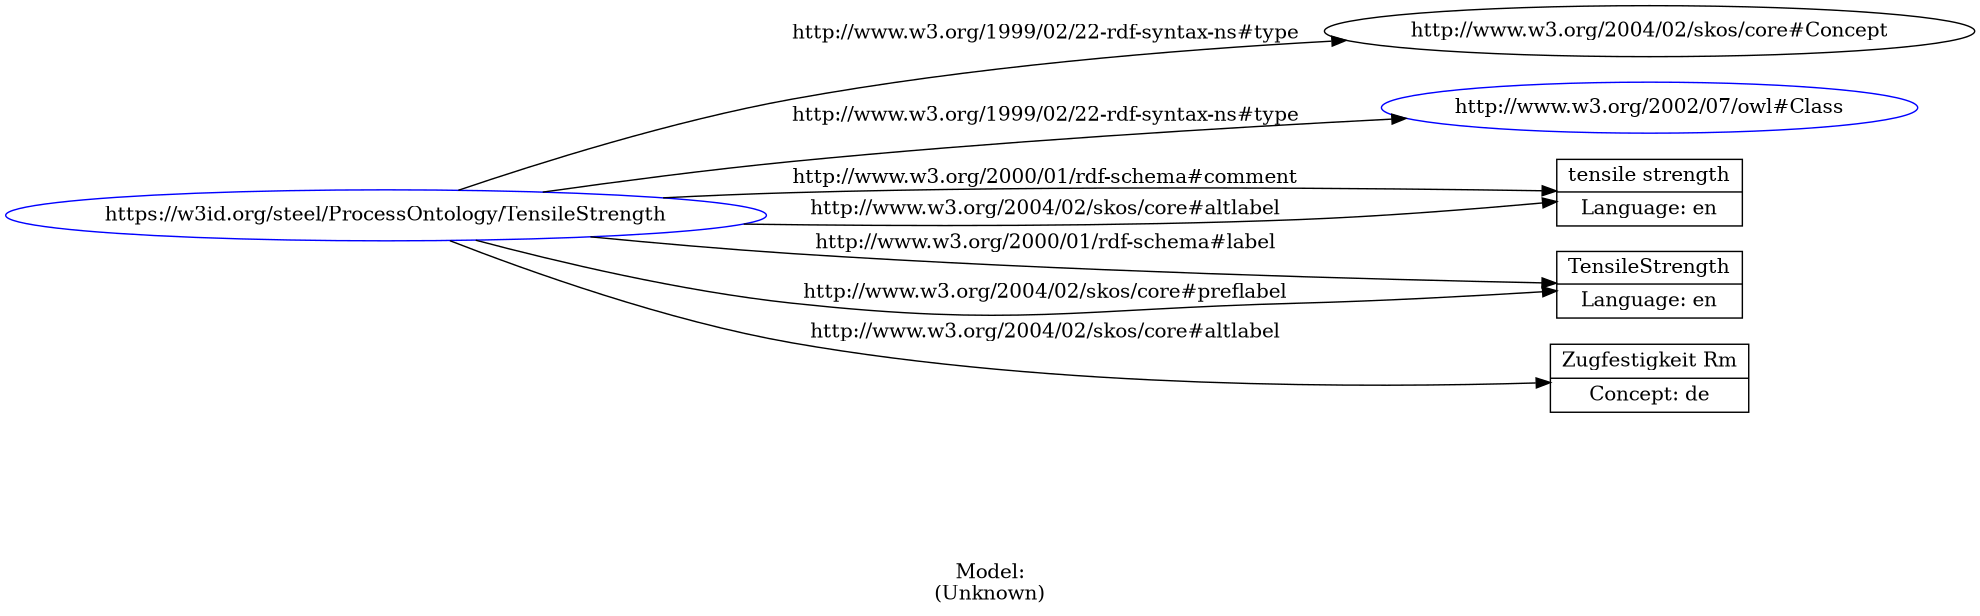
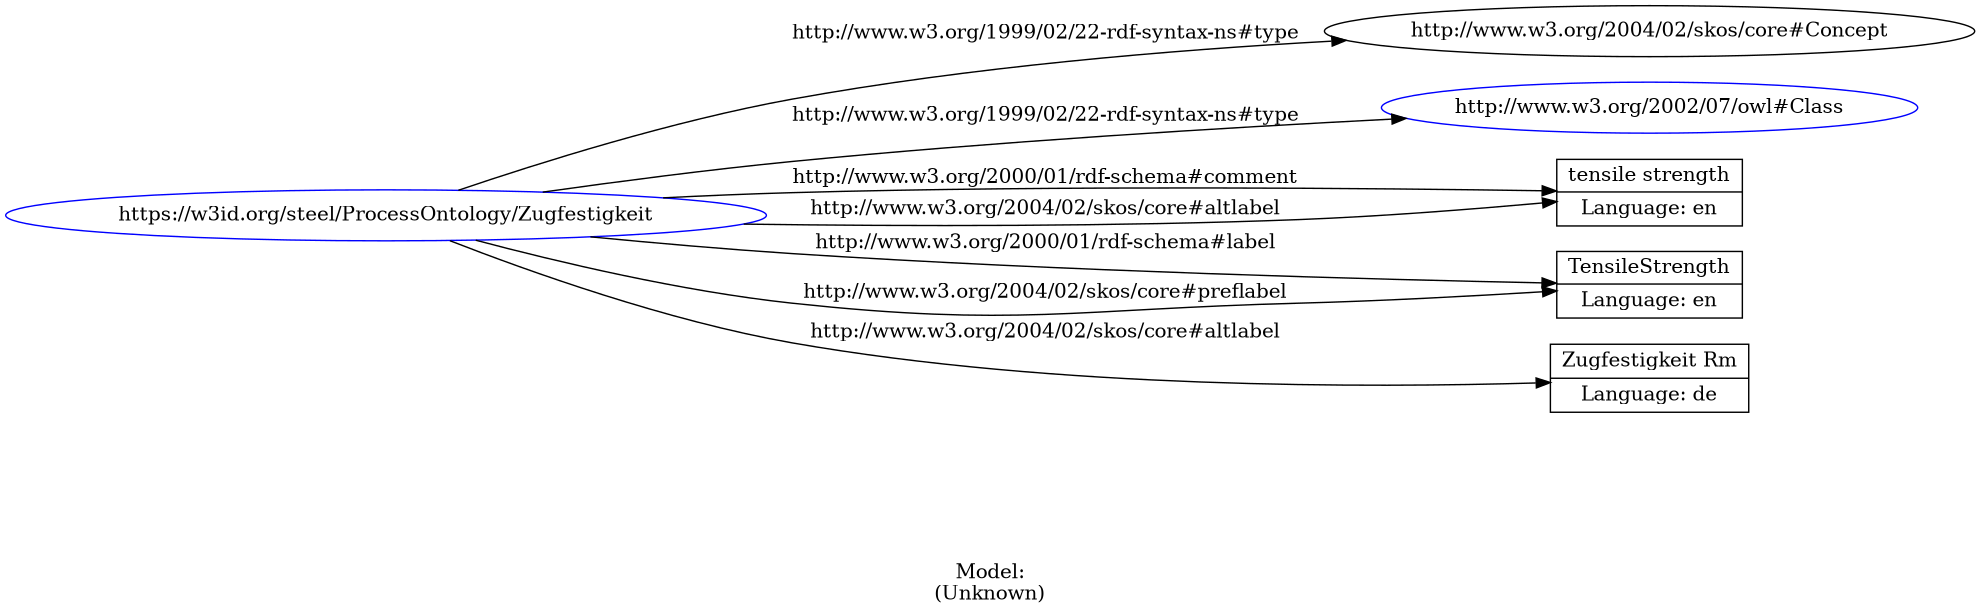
node "https://w3id.org/steel/ProcessOntology/TensileStrength": label "https://w3id.org/steel/ProcessOntology/TensileStrength" -> "https://w3id.org/steel/ProcessOntology/Zugfestigkeit"
node "Zugfestigkeit Rm": text "Concept: de" -> "Language: de"
